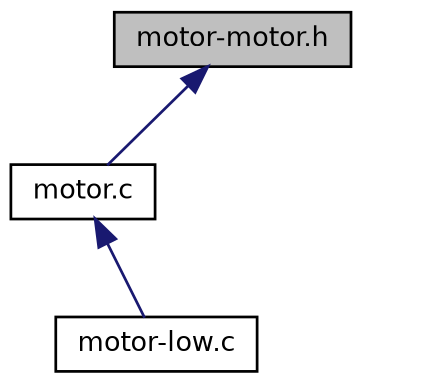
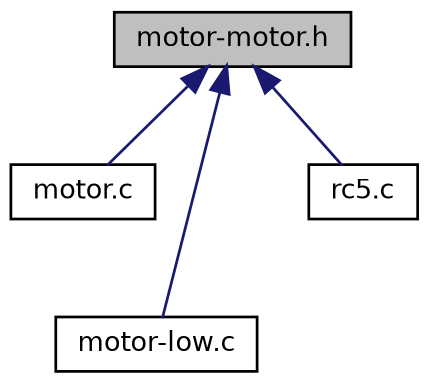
node "rc5.c": added
edge "motor-low.c" -> "motor.c": now "motor-low.c" -> "motor-motor.h"
